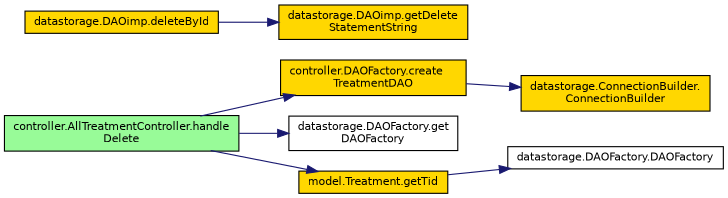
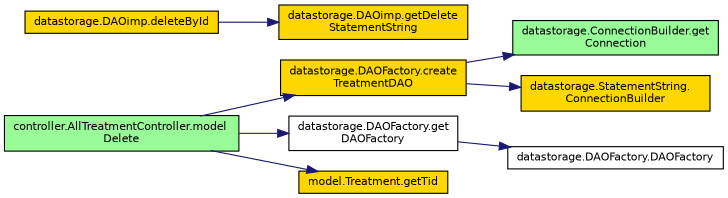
node "datastorage.ConnectionBuilder.get Connection": added
node "controller.DAOFactory.create TreatmentDAO": label "controller.DAOFactory.create TreatmentDAO" -> "datastorage.DAOFactory.create TreatmentDAO"
node "datastorage.ConnectionBuilder. ConnectionBuilder": label "datastorage.ConnectionBuilder. ConnectionBuilder" -> "datastorage.StatementString. ConnectionBuilder"
node "controller.AllTreatmentController.handle Delete": label "controller.AllTreatmentController.handle Delete" -> "controller.AllTreatmentController.model Delete"
edge "model.Treatment.getTid" -> "datastorage.DAOFactory.DAOFactory": now "datastorage.DAOFactory.get DAOFactory" -> "datastorage.DAOFactory.DAOFactory"
